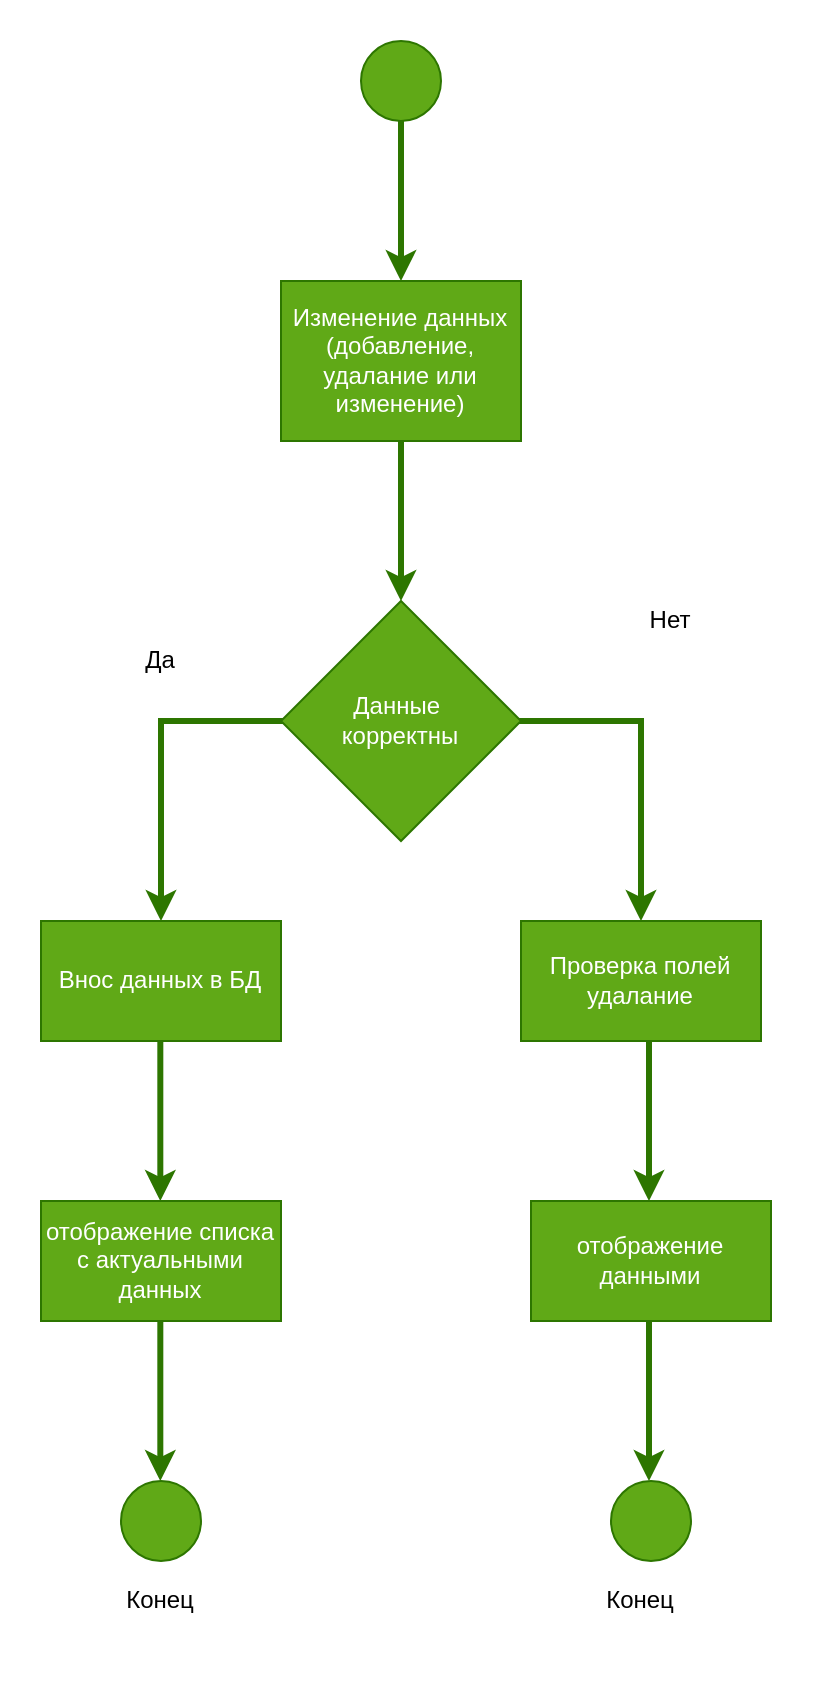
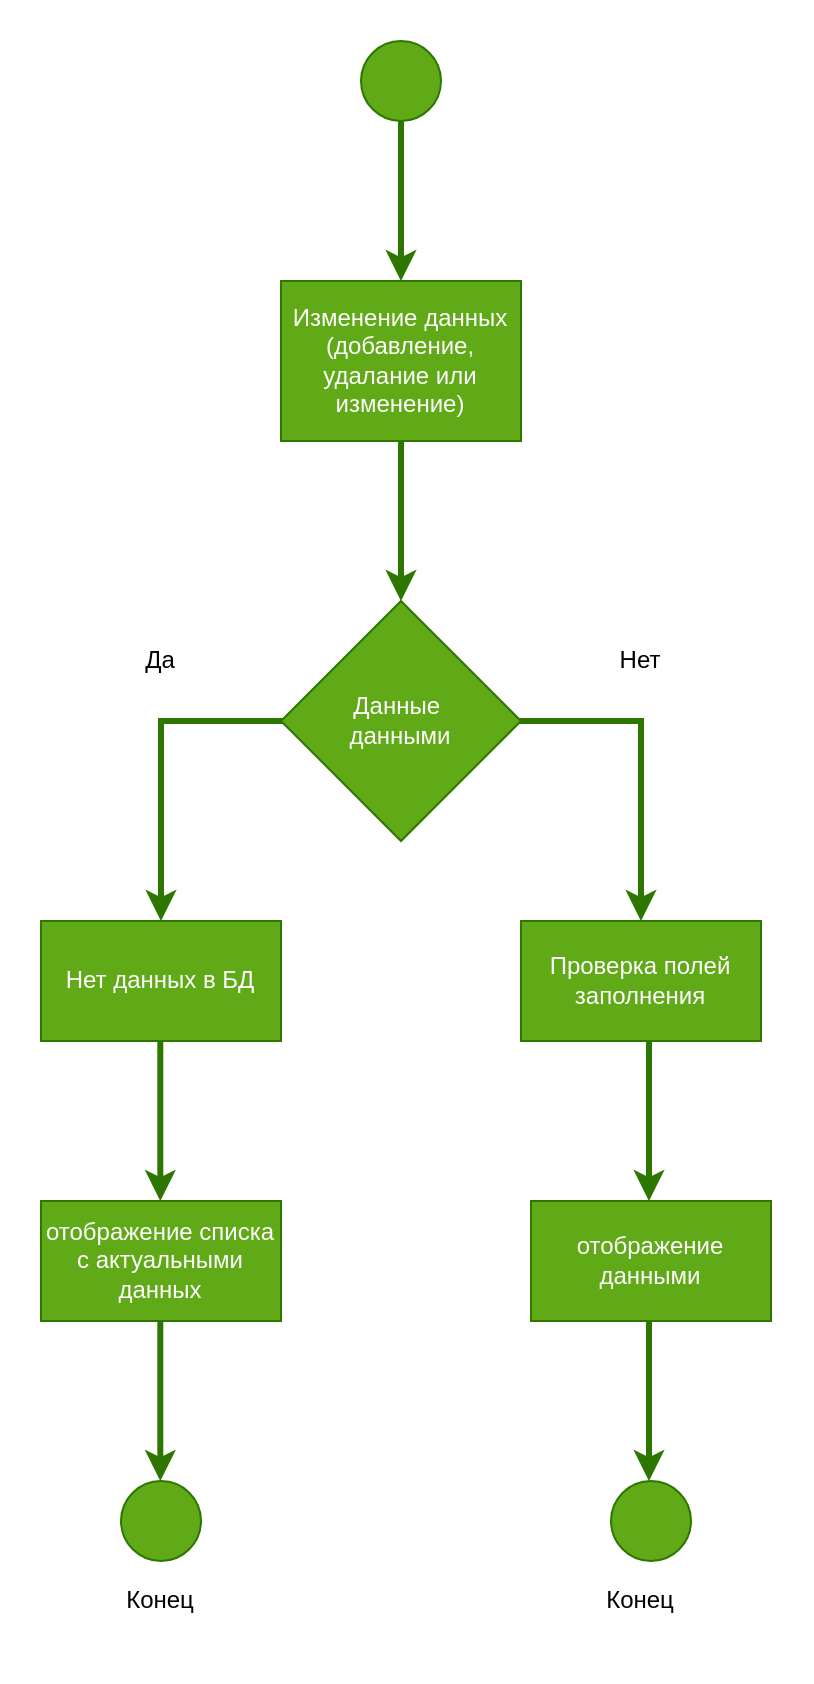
node "Нет": moved (671, 621) -> (641, 661)
node "Данные корректны": label "Данные корректны" -> "Данные данными"
node "Внос данных в БД": label "Внос данных в БД" -> "Нет данных в БД"
node "Проверка полей удалание": label "Проверка полей удалание" -> "Проверка полей заполнения"
